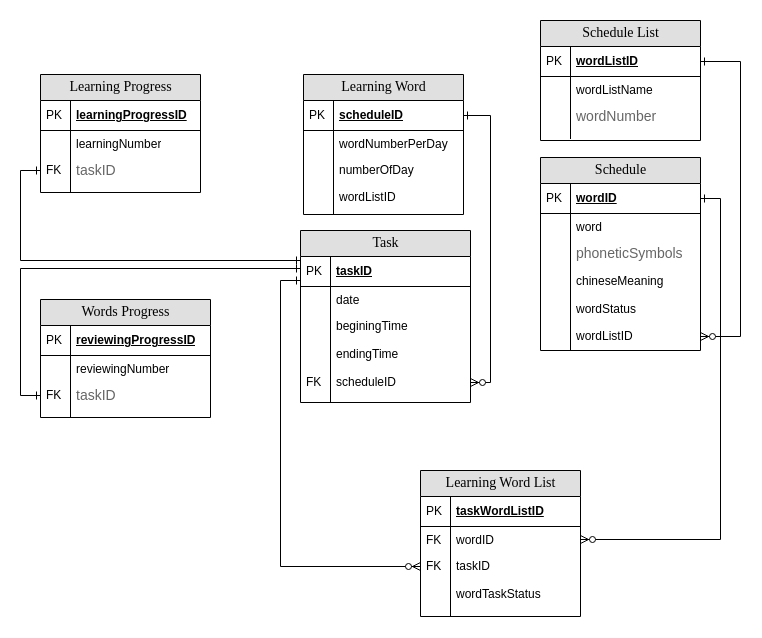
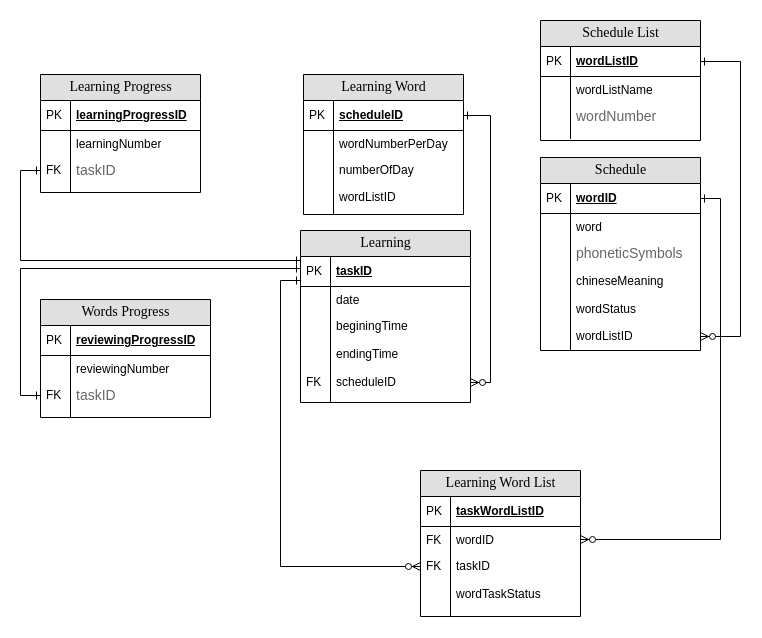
node "Task": label "Task" -> "Learning"
